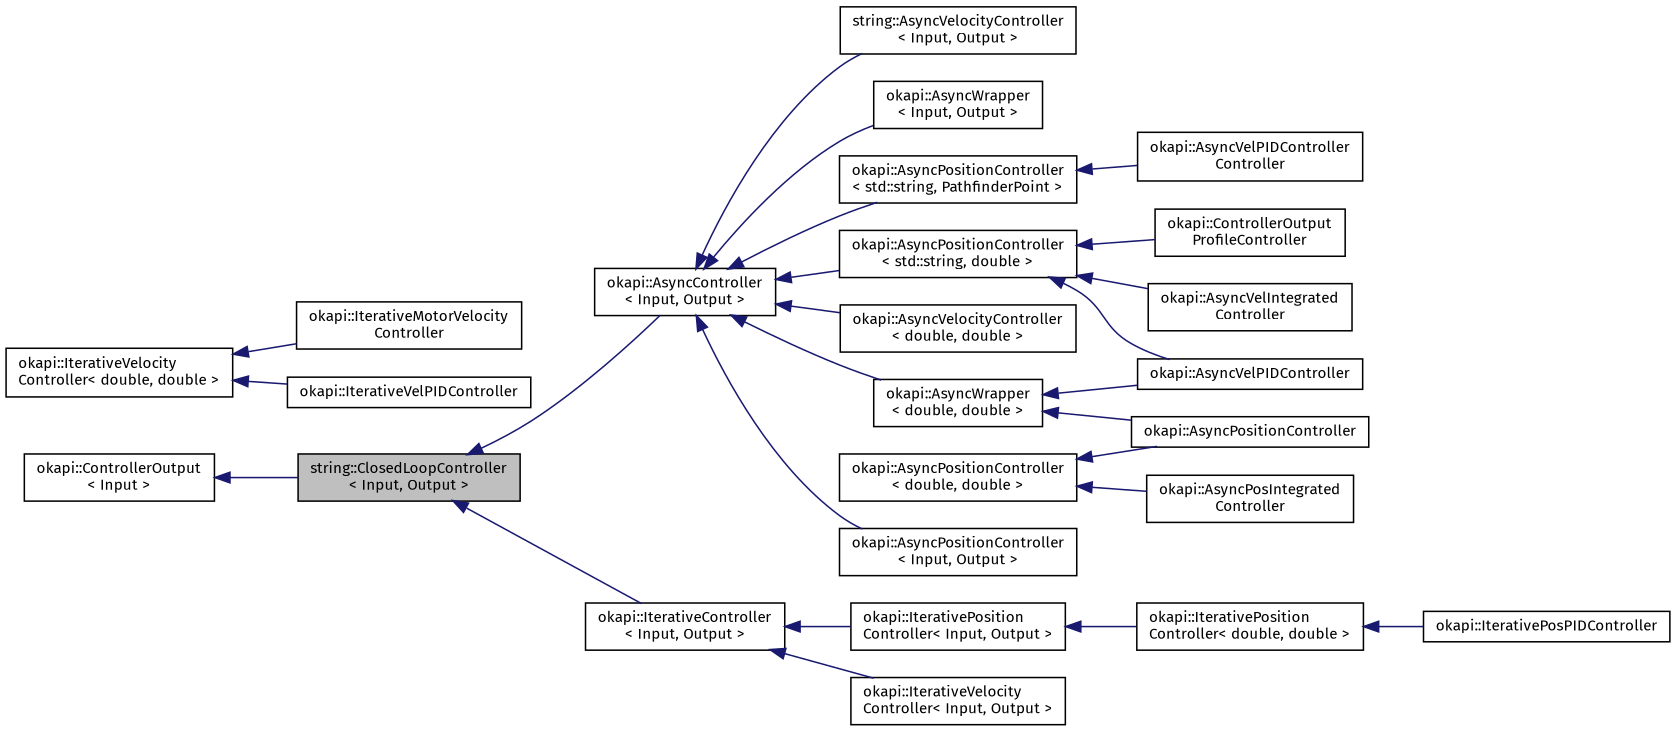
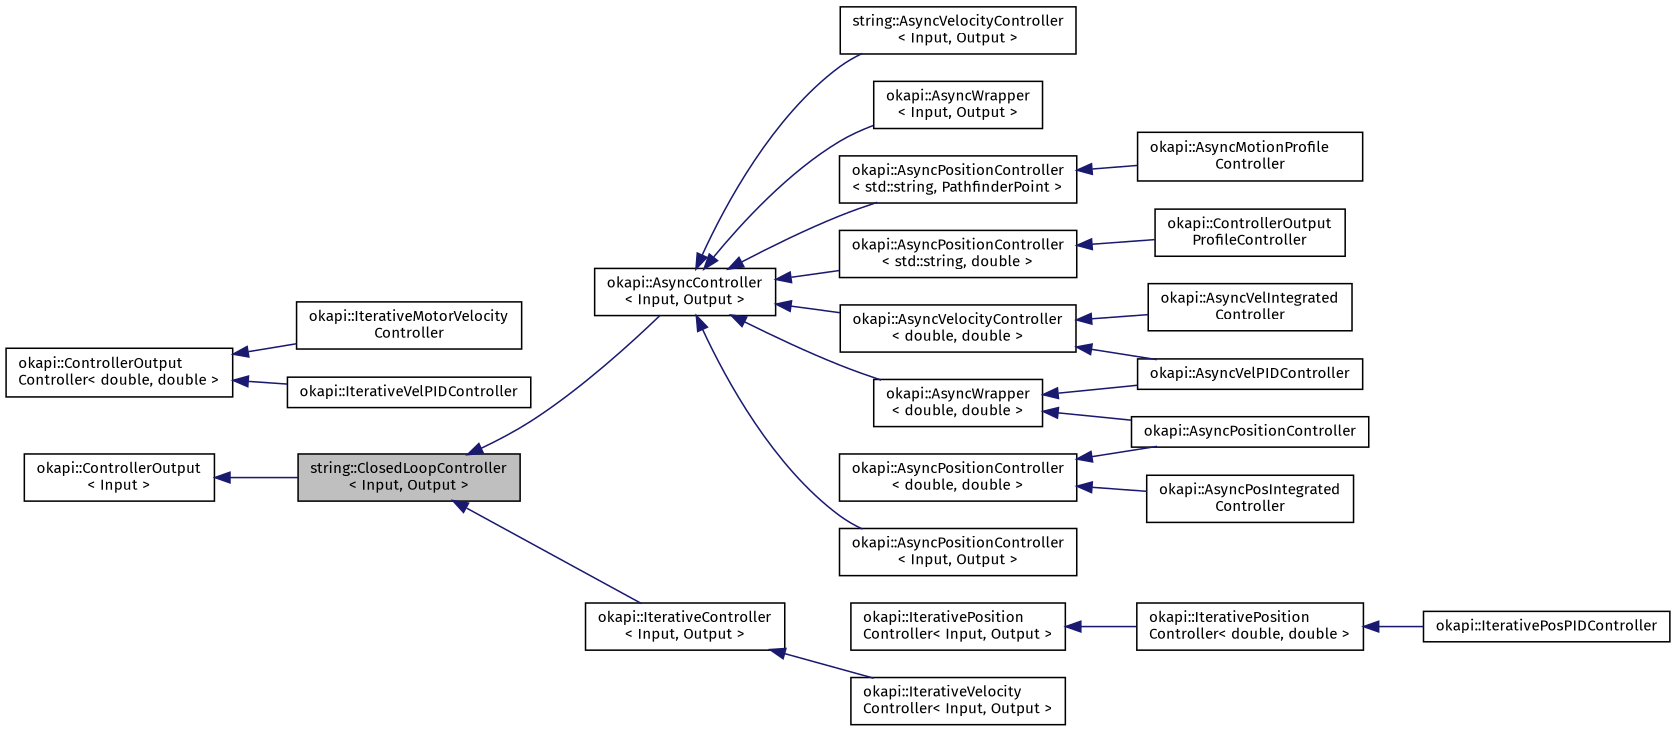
node "okapi::AsyncVelPIDController Controller": label "okapi::AsyncVelPIDController Controller" -> "okapi::AsyncMotionProfile Controller"
edge "okapi::AsyncVelIntegrated Controller" -> "okapi::AsyncPositionController < std::string, double >": now "okapi::AsyncVelIntegrated Controller" -> "okapi::AsyncVelocityController < double, double >"
edge "okapi::AsyncVelPIDController" -> "okapi::AsyncPositionController < std::string, double >": now "okapi::AsyncVelPIDController" -> "okapi::AsyncVelocityController < double, double >"
node "okapi::IterativeVelocity Controller< double, double >": label "okapi::IterativeVelocity Controller< double, double >" -> "okapi::ControllerOutput Controller< double, double >"
edge "okapi::IterativePosition Controller< Input, Output >" -> "okapi::IterativeController < Input, Output >": removed
